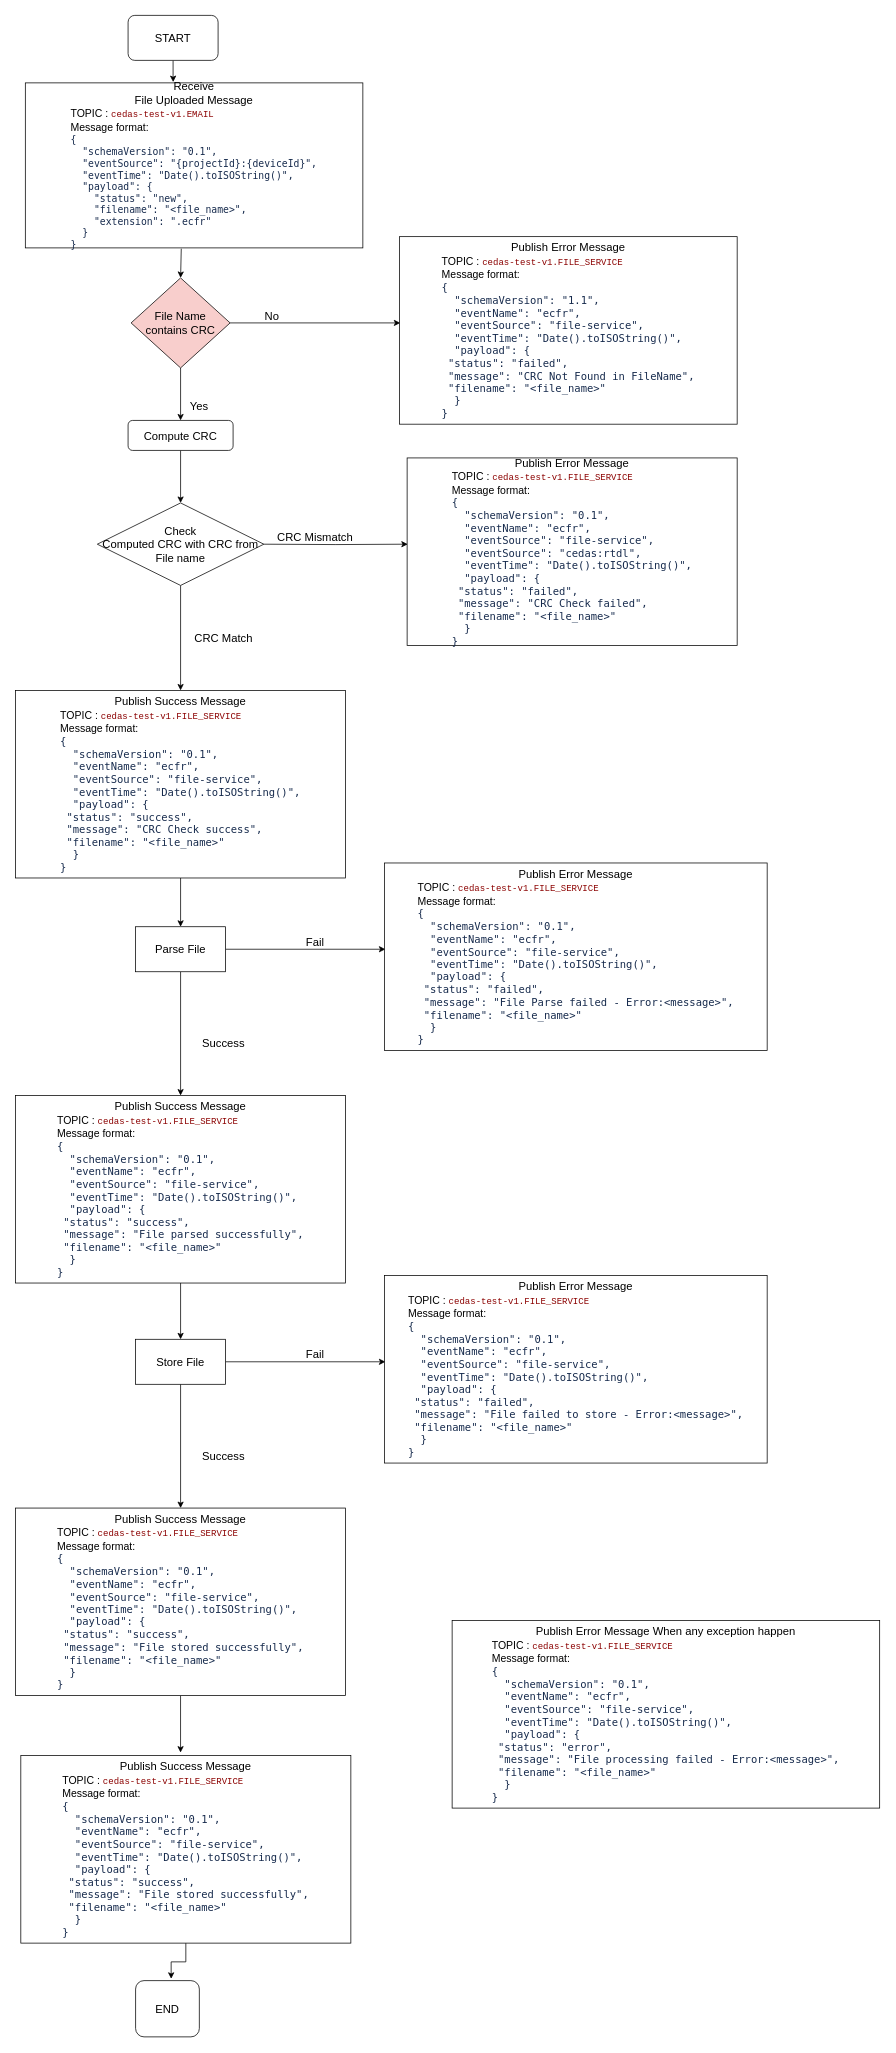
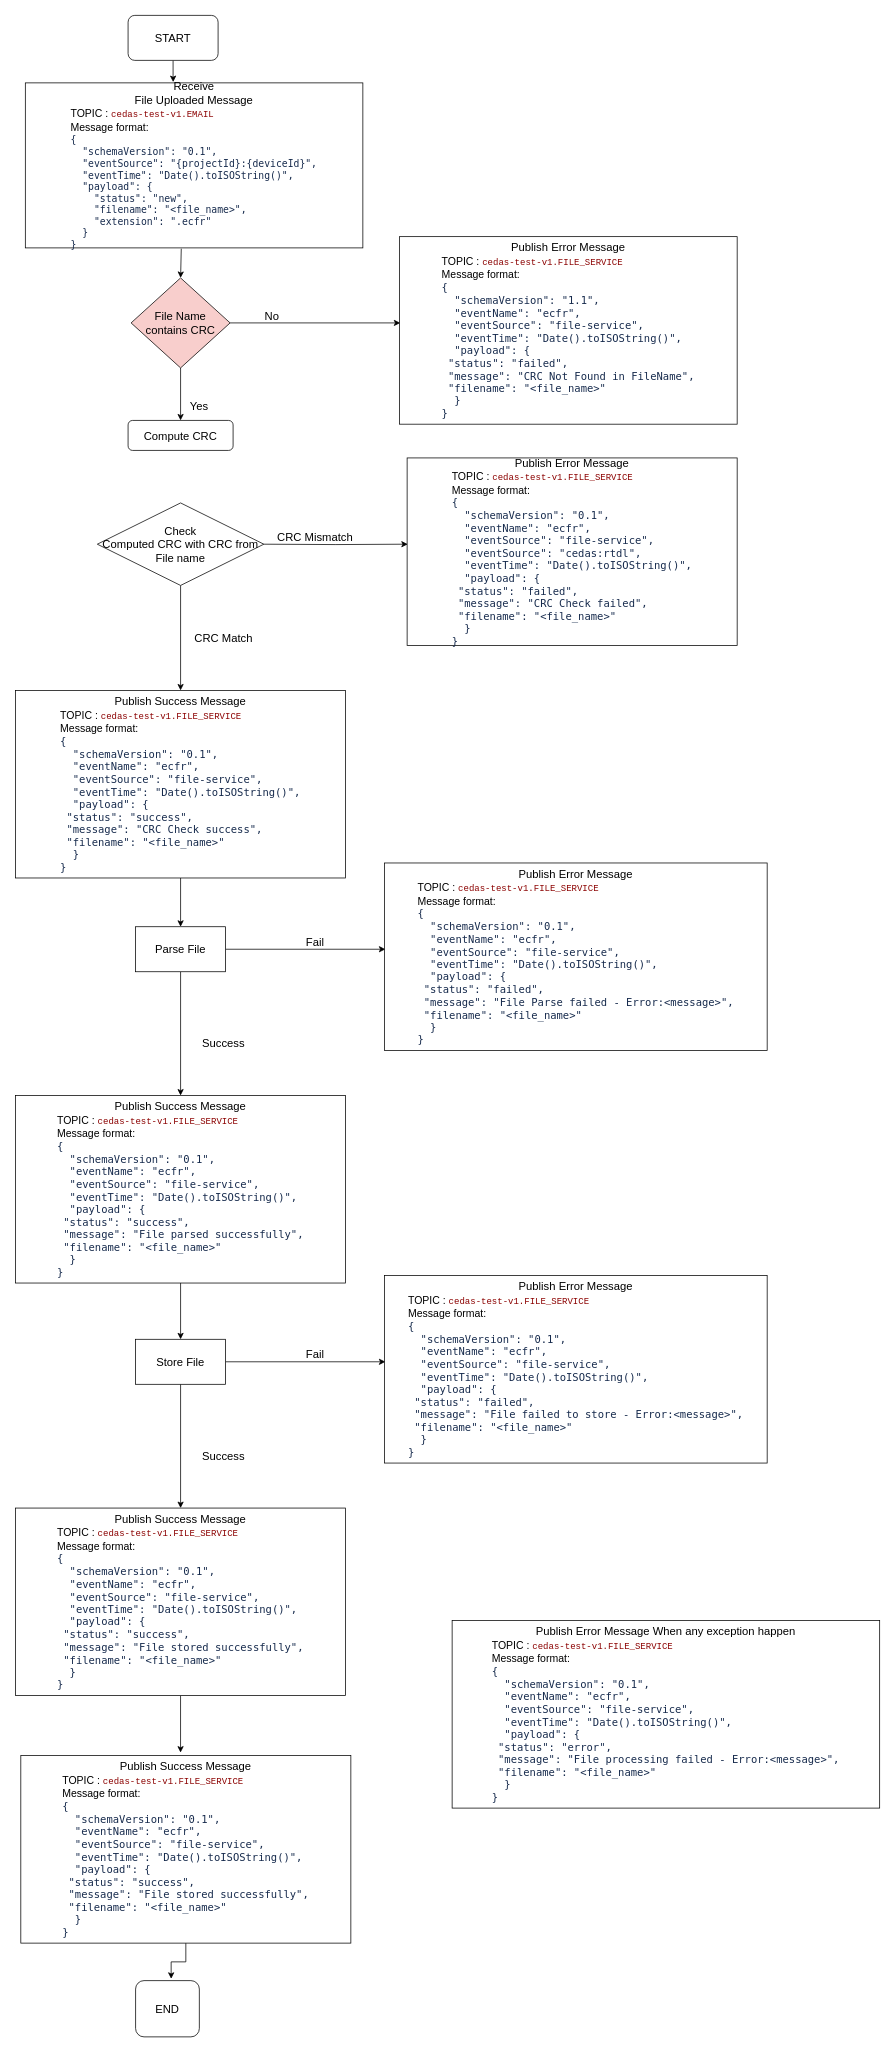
edge "Compute CRC" -> "Check Computed CRC with CRC from File name": removed
